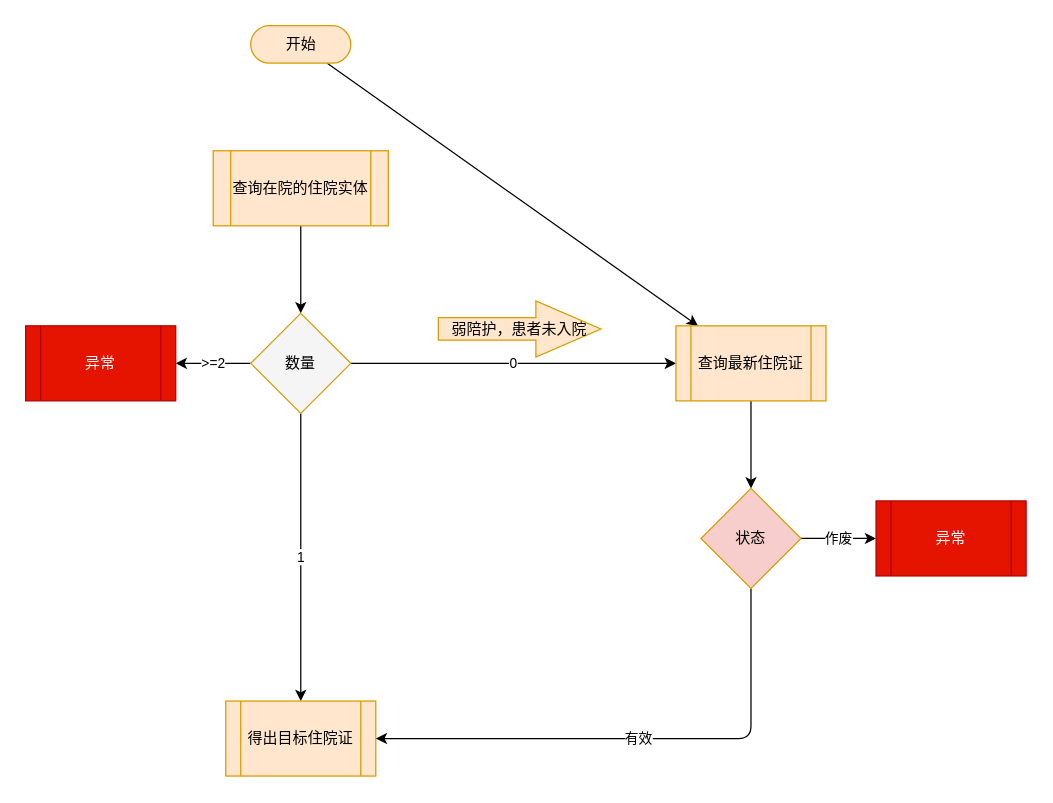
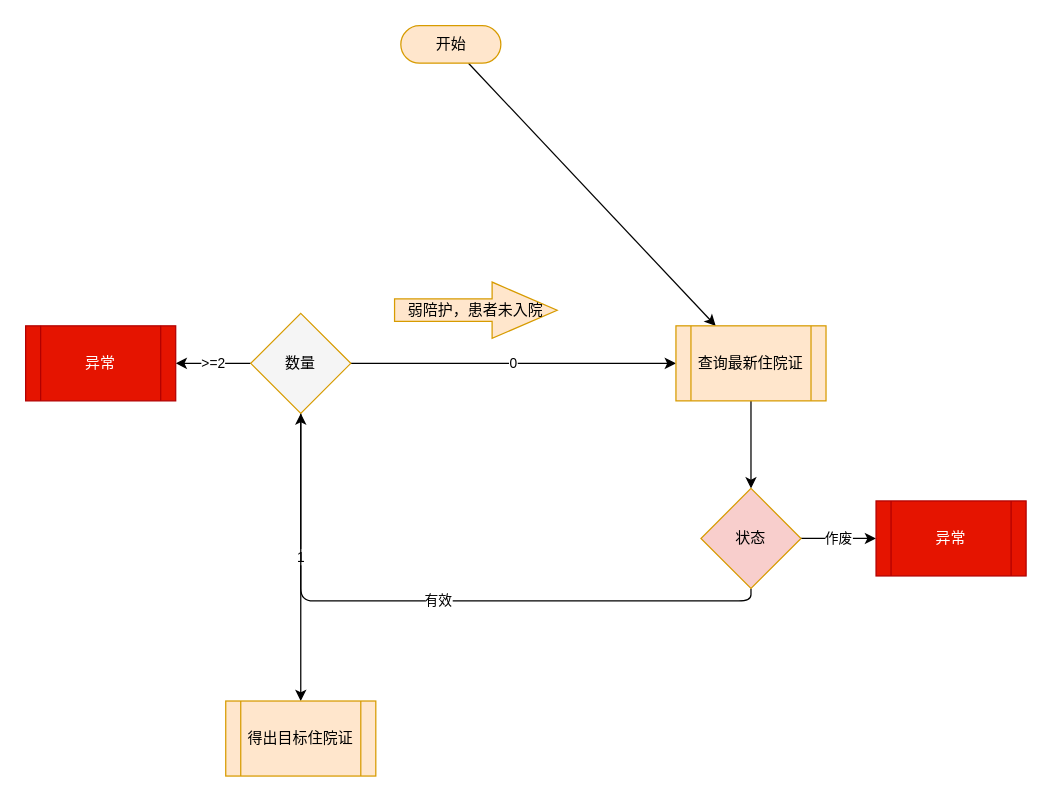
node "开始": moved (301, 44) -> (451, 44)
node "查询在院的住院实体": removed
edge "查询在院的住院实体" -> "数量": removed
node "弱陪护，患者未入院": moved (519, 329) -> (476, 310)
edge "状态" -> "得出目标住院证": now "状态" -> "数量"
